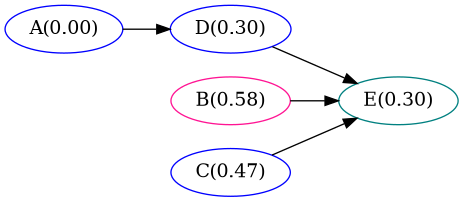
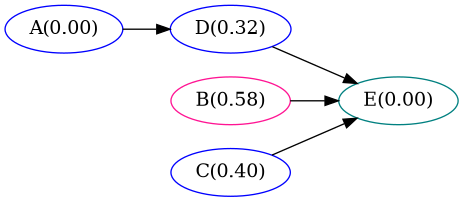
node "D(0.30)": label "D(0.30)" -> "D(0.32)"
node "E(0.30)": label "E(0.30)" -> "E(0.00)"
node "C(0.47)": label "C(0.47)" -> "C(0.40)"
